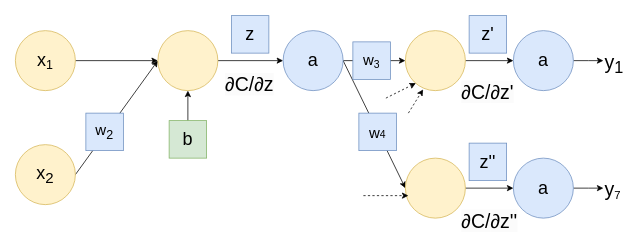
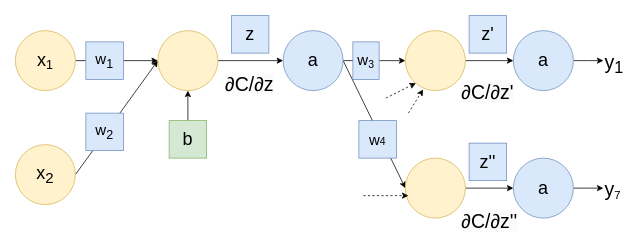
node "w1": added
node "w3": size 38x38 -> 26x38
node "w4": moved (378, 132) -> (378, 139)
